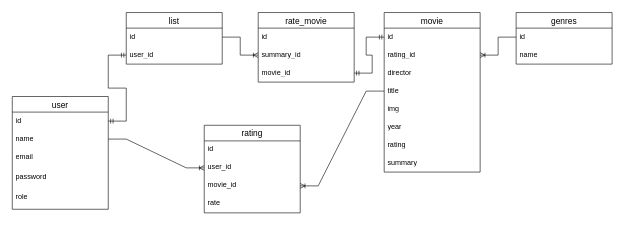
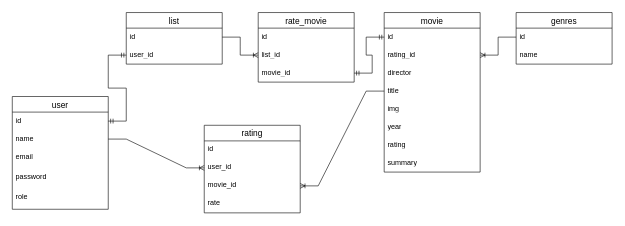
node "summary_id": label "summary_id" -> "list_id"
